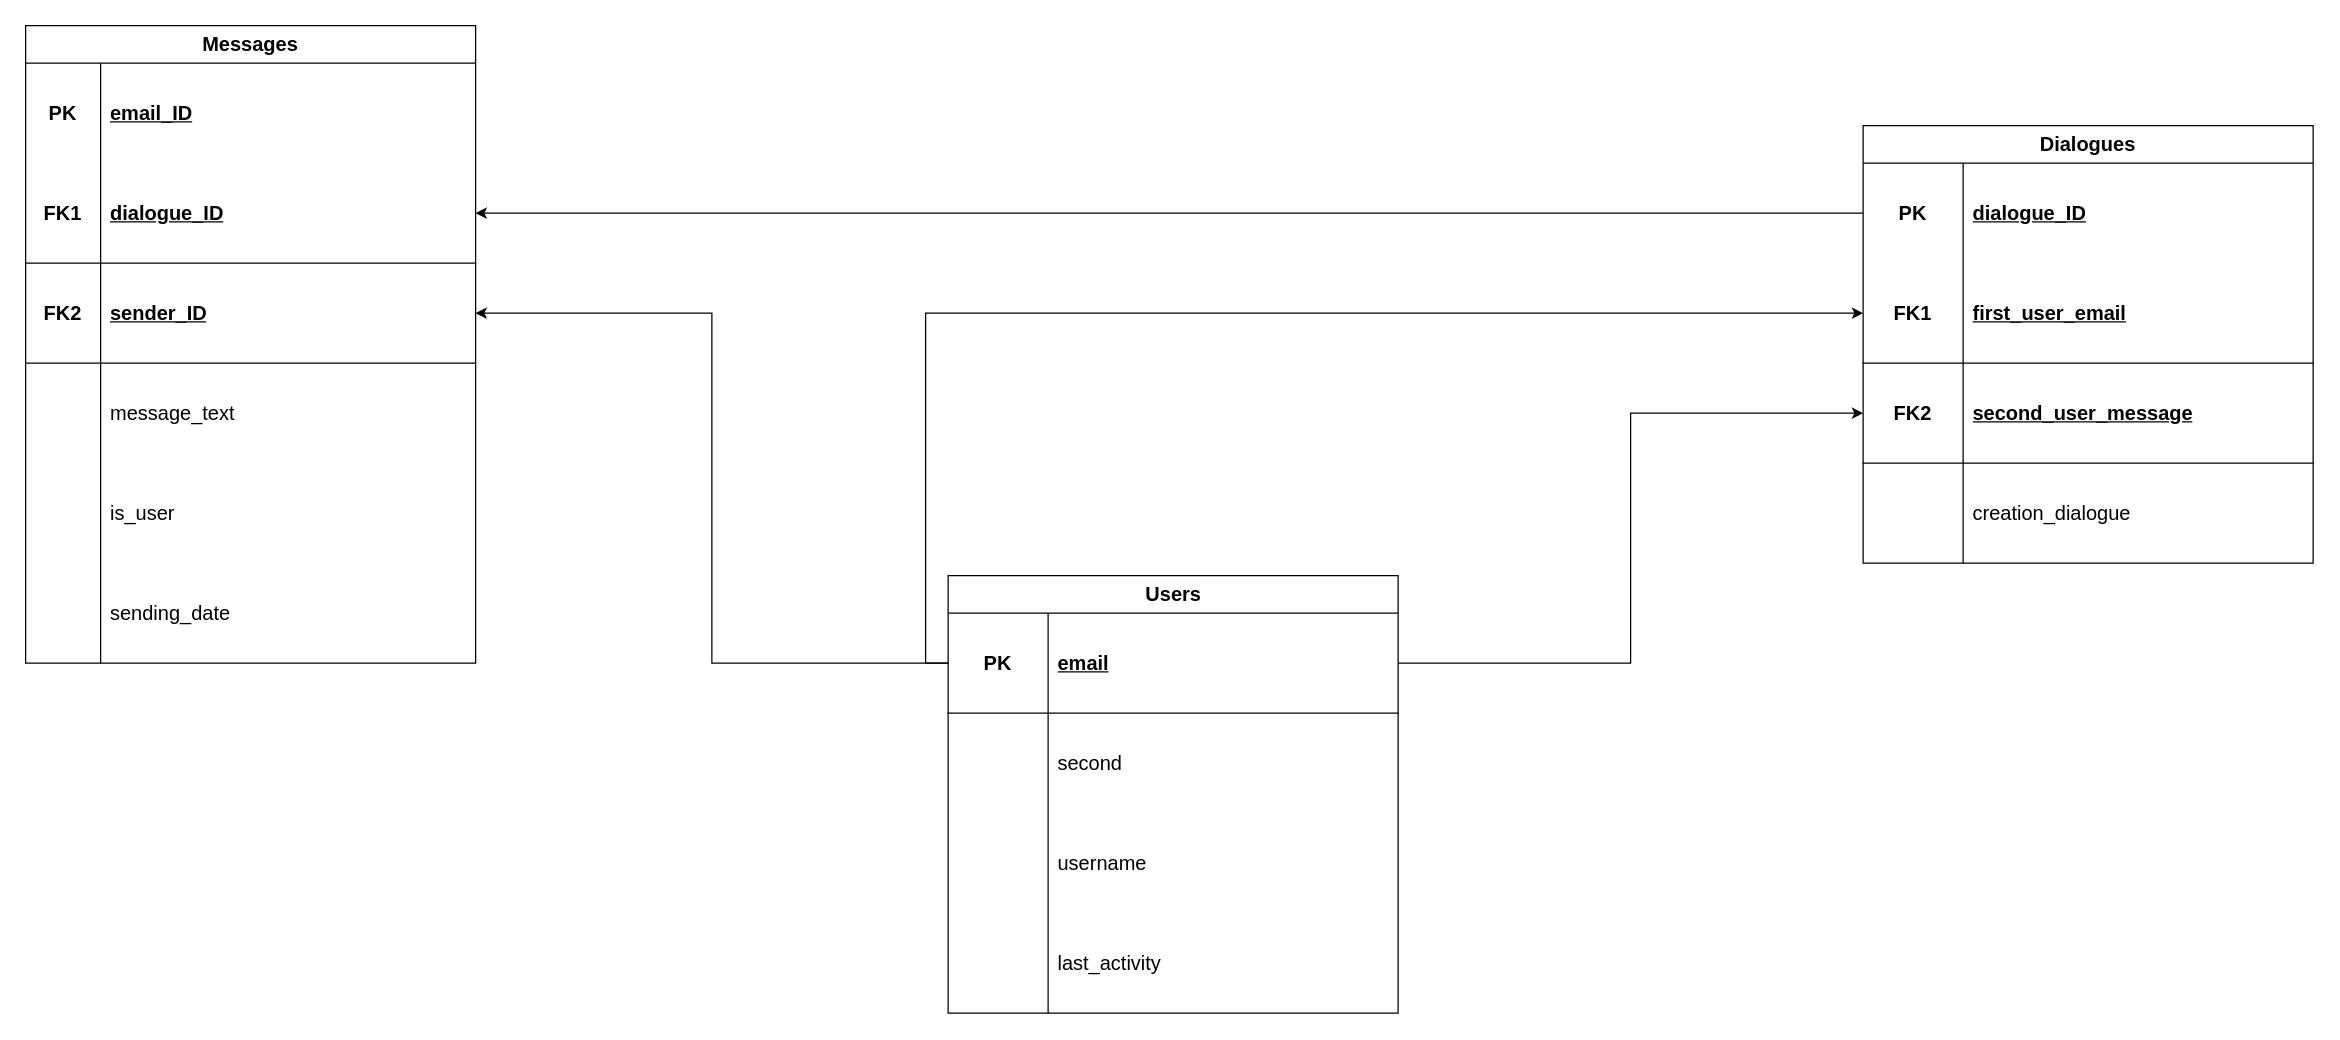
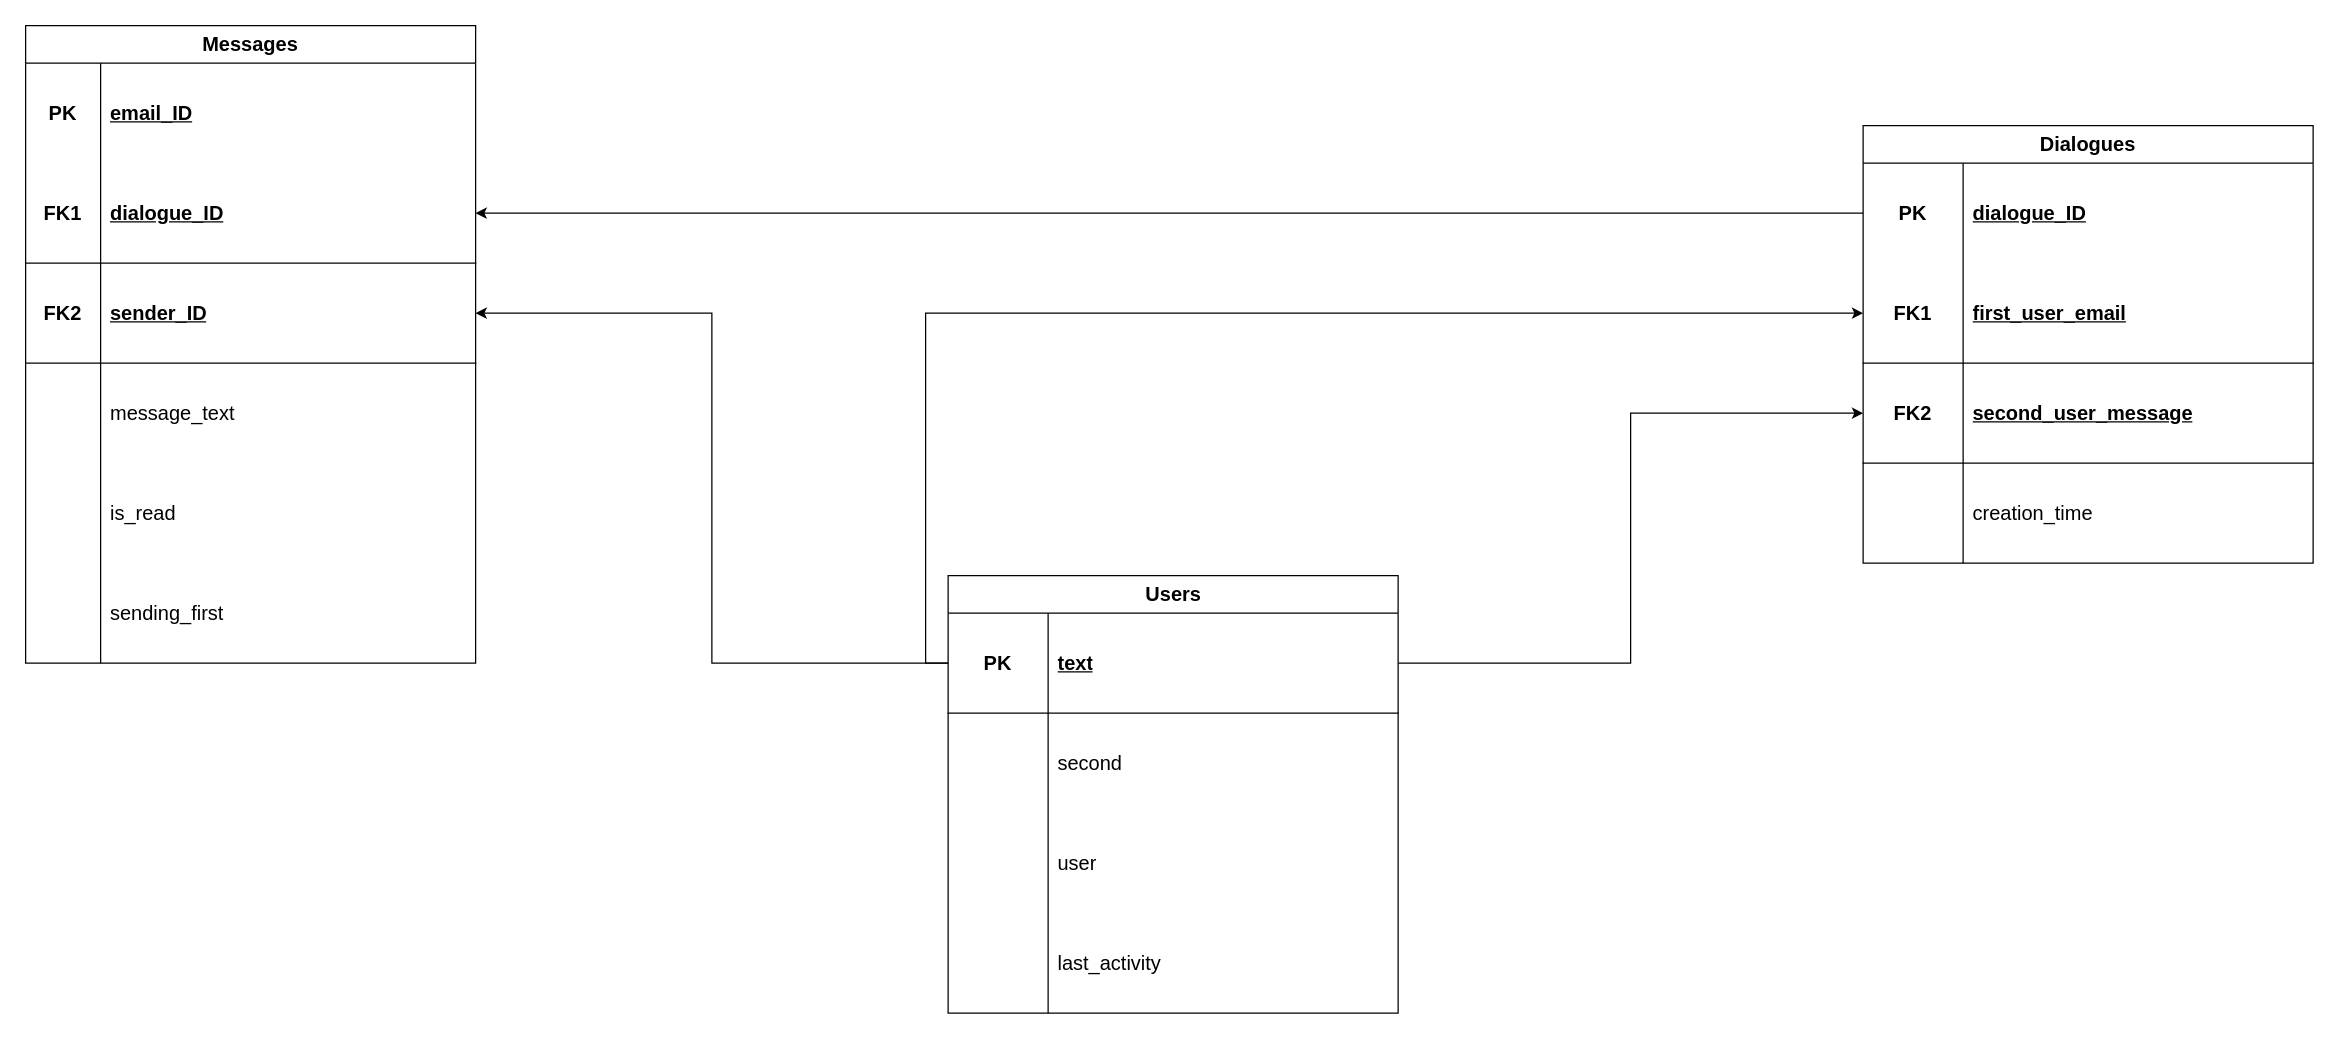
node "is_user": label "is_user" -> "is_read"
node "creation_dialogue": label "creation_dialogue" -> "creation_time"
node "sending_date": label "sending_date" -> "sending_first"
node "email": label "email" -> "text"
node "username": label "username" -> "user"
